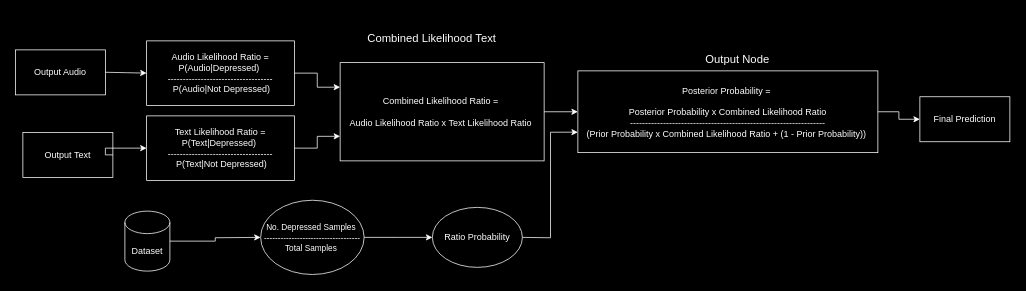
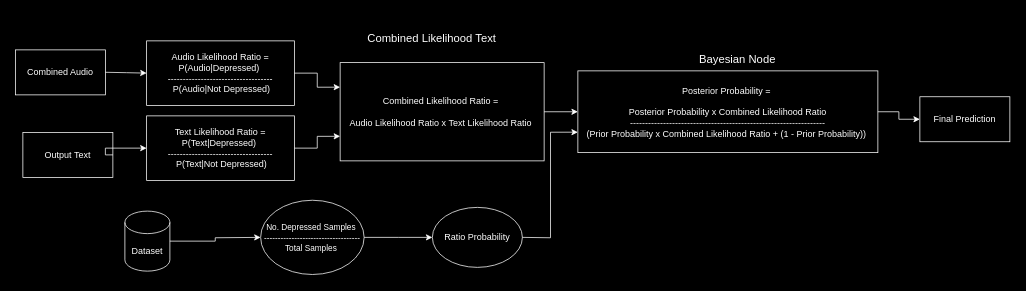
node "Output Node": label "Output Node" -> "Bayesian Node"
node "Output Audio": label "Output Audio" -> "Combined Audio"
